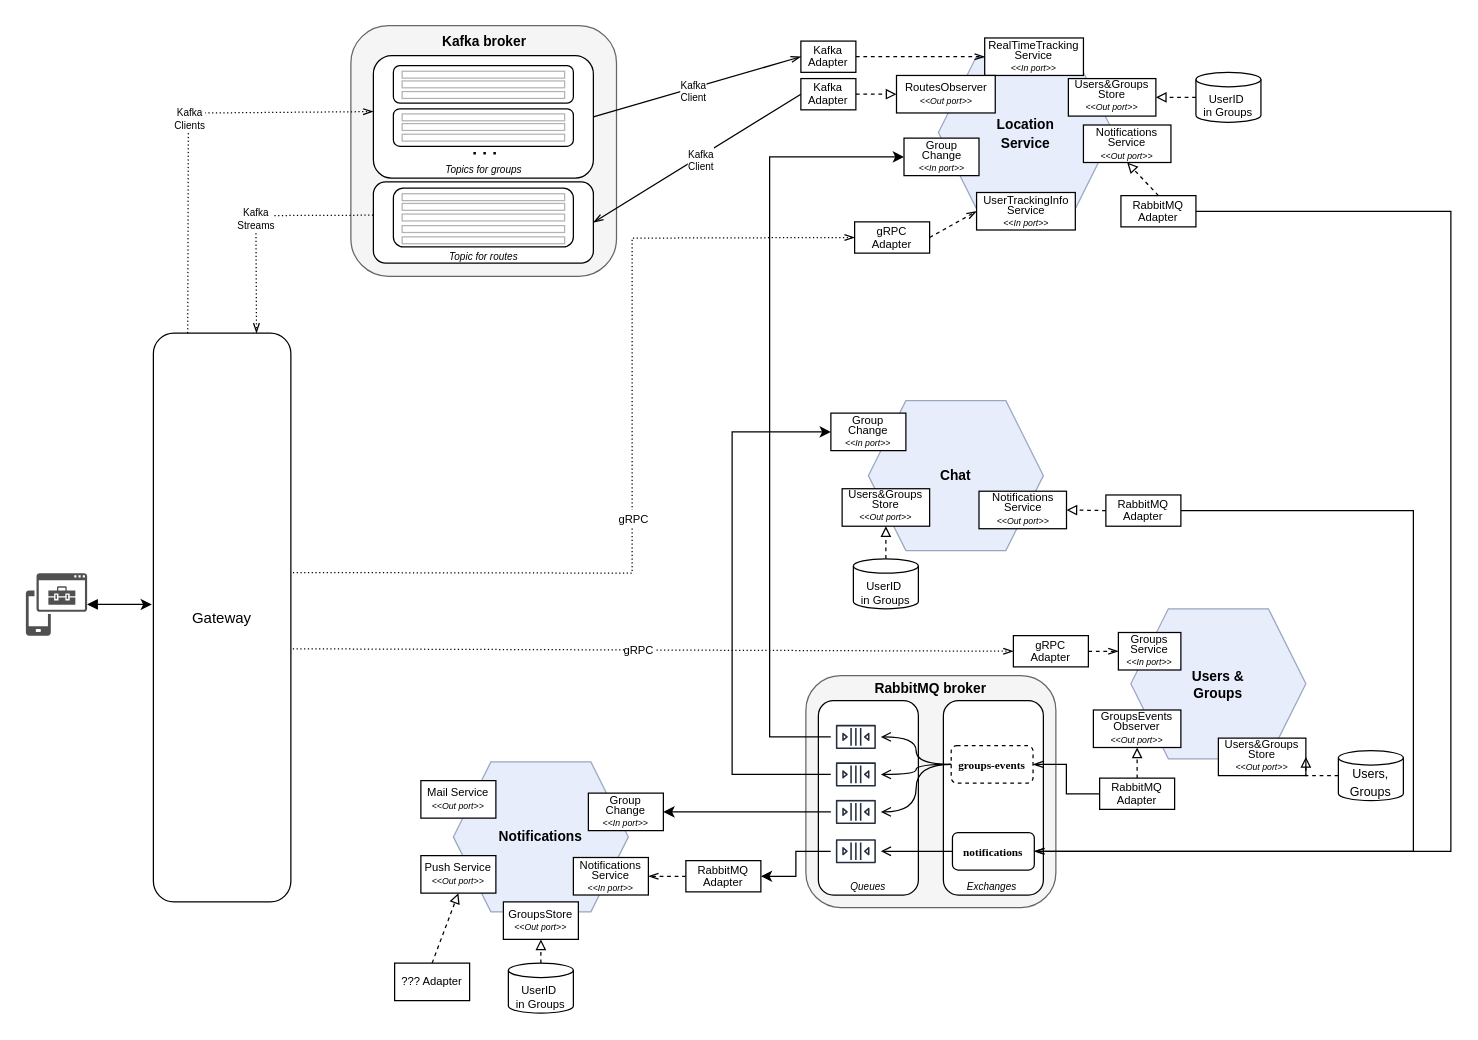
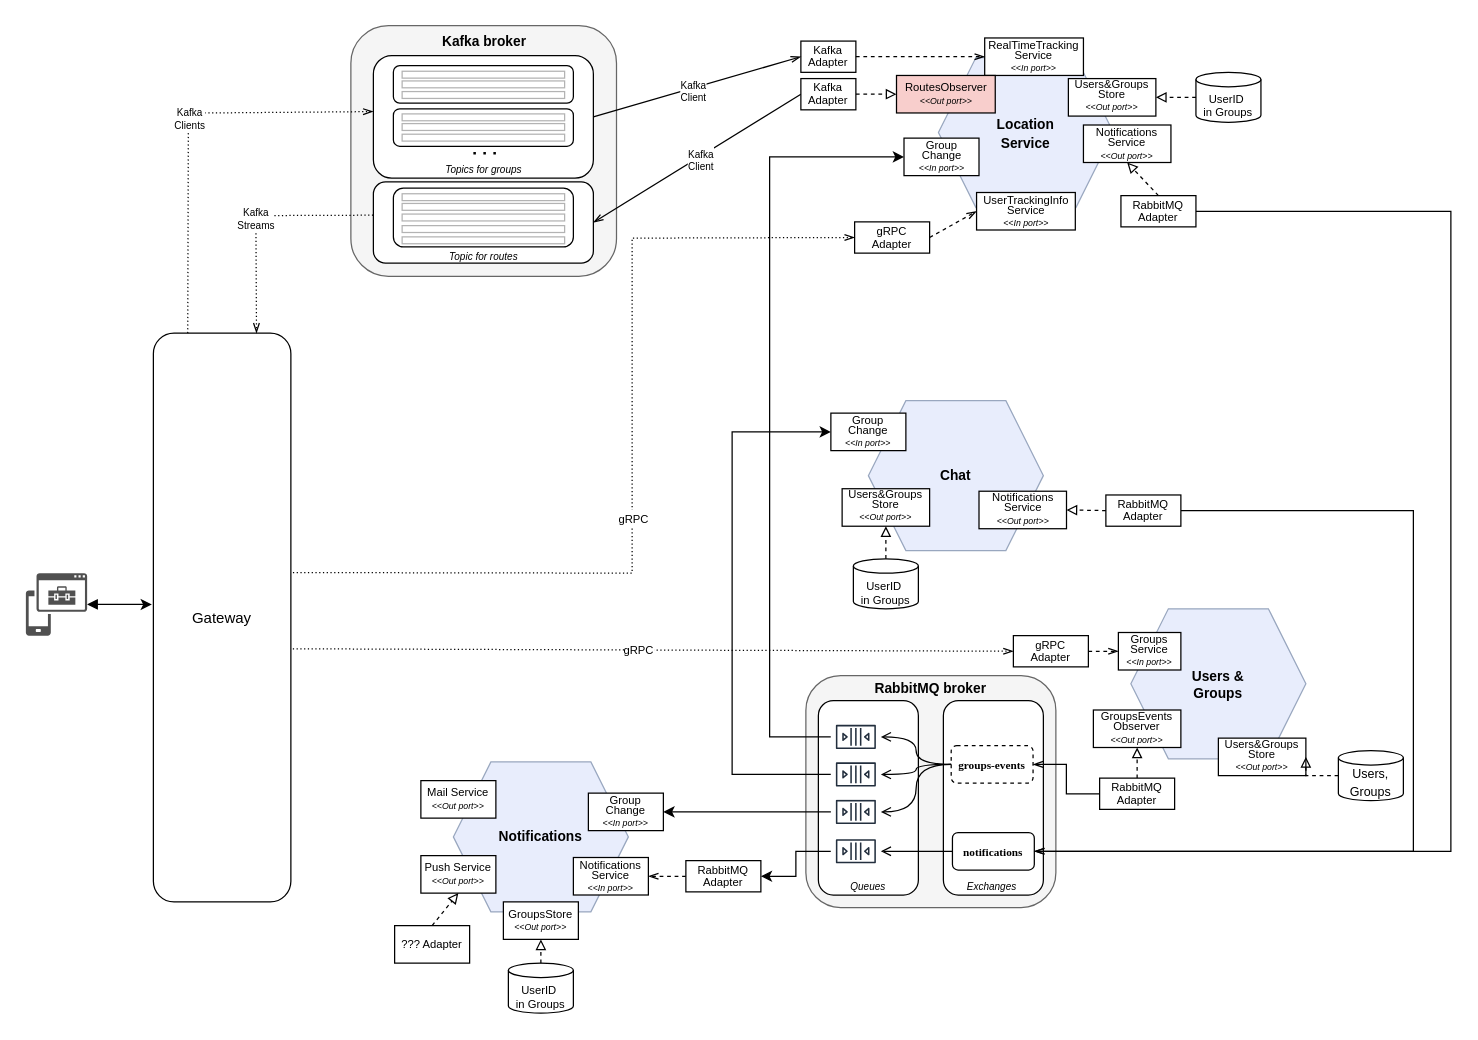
node "RoutesObserver <<Out port>>": fillcolor #ffffff -> #f8cecc
node "??? Adapter": moved (432, 982) -> (432, 944)
